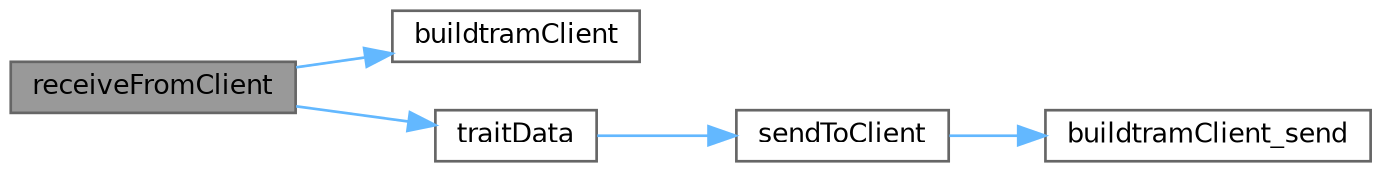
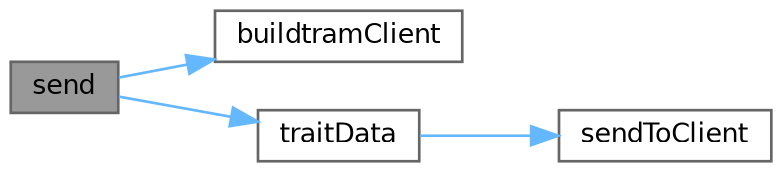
node "receiveFromClient": label "receiveFromClient" -> "send"
node "buildtramClient_send": removed
